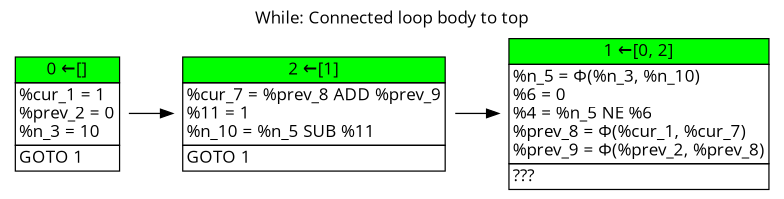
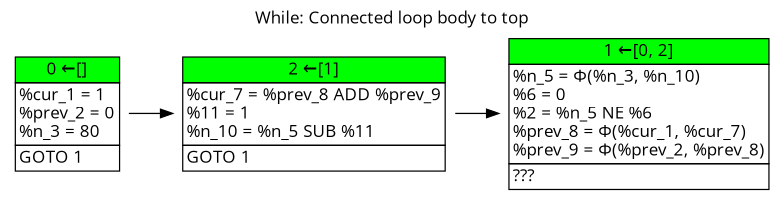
node "1 ←[0, 2]": text "%4 = %n_5 NE %6" -> "%2 = %n_5 NE %6"
node "0 ←[]": text "%n_3 = 10" -> "%n_3 = 80"
